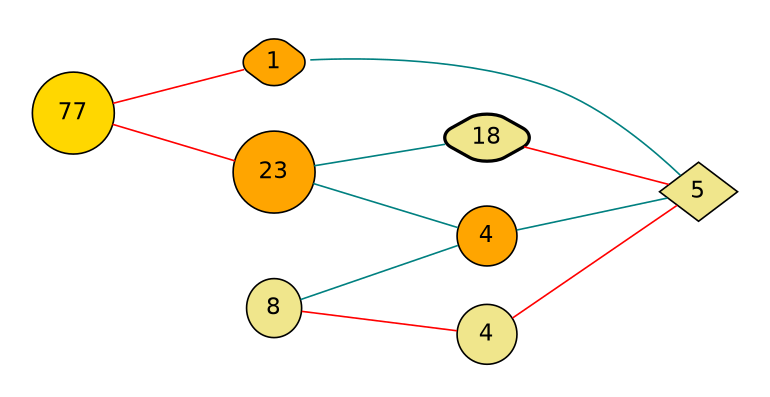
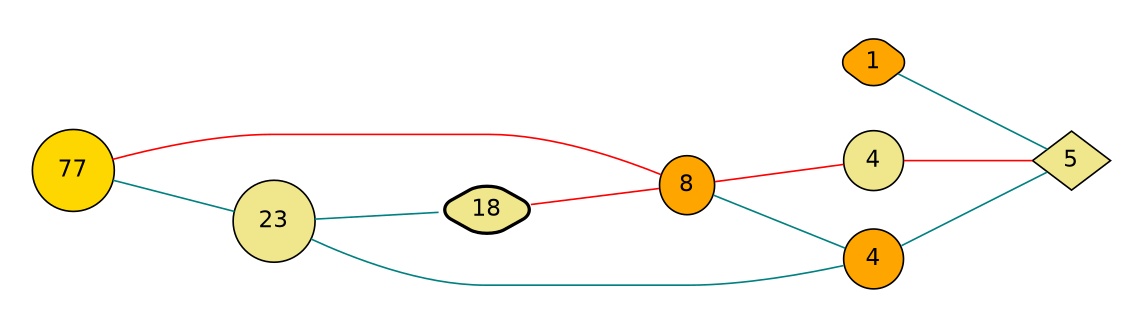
edge "1" -- "77": now "8" -- "77"
edge "77" -- "23": color red -> teal
edge "18" -- "5": now "18" -- "8"
node "23": fillcolor orange -> khaki
node "8": fillcolor khaki -> orange
